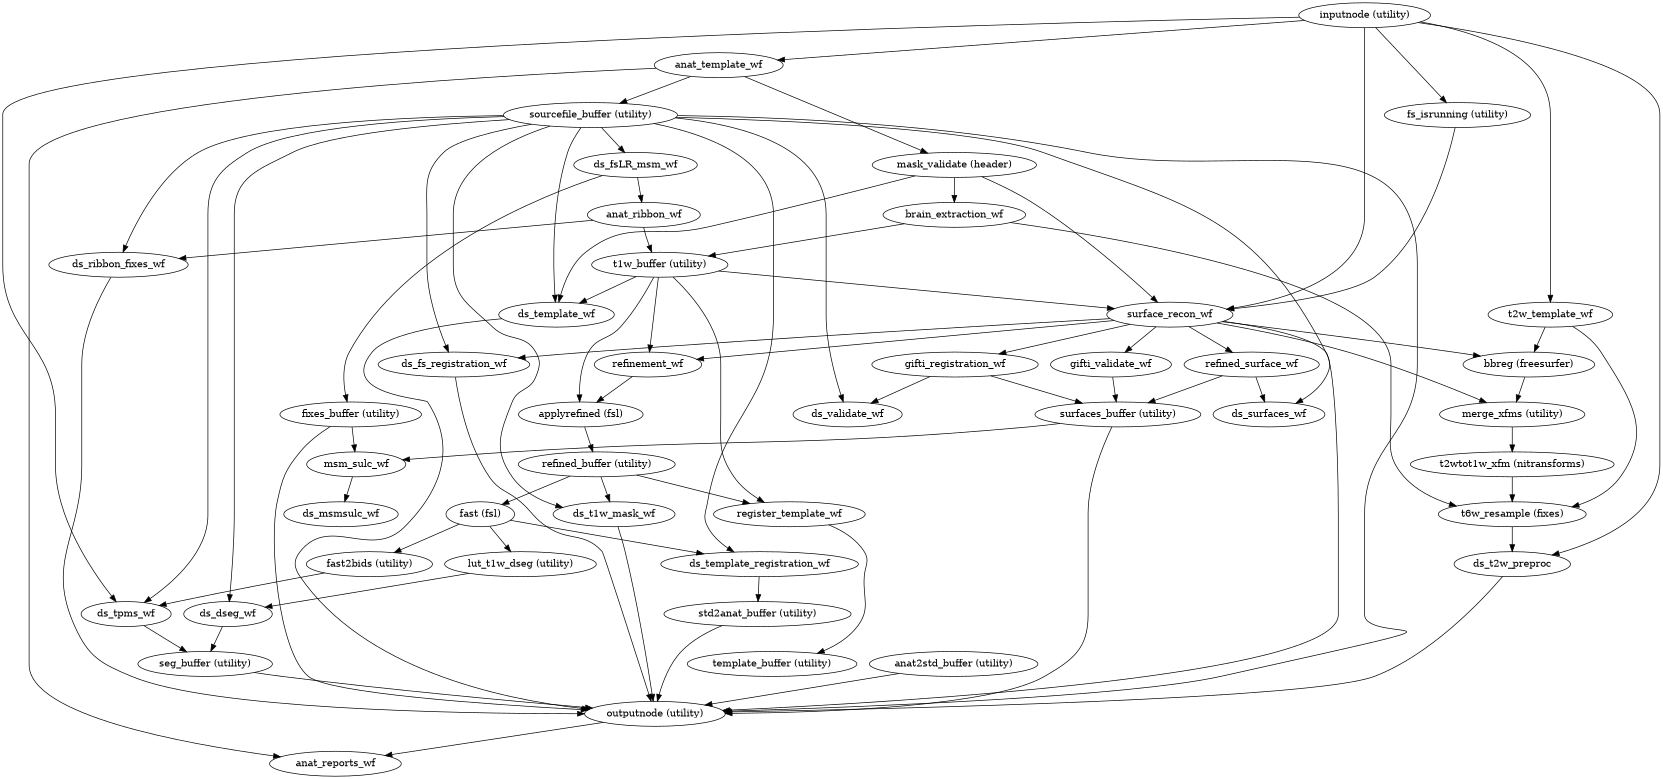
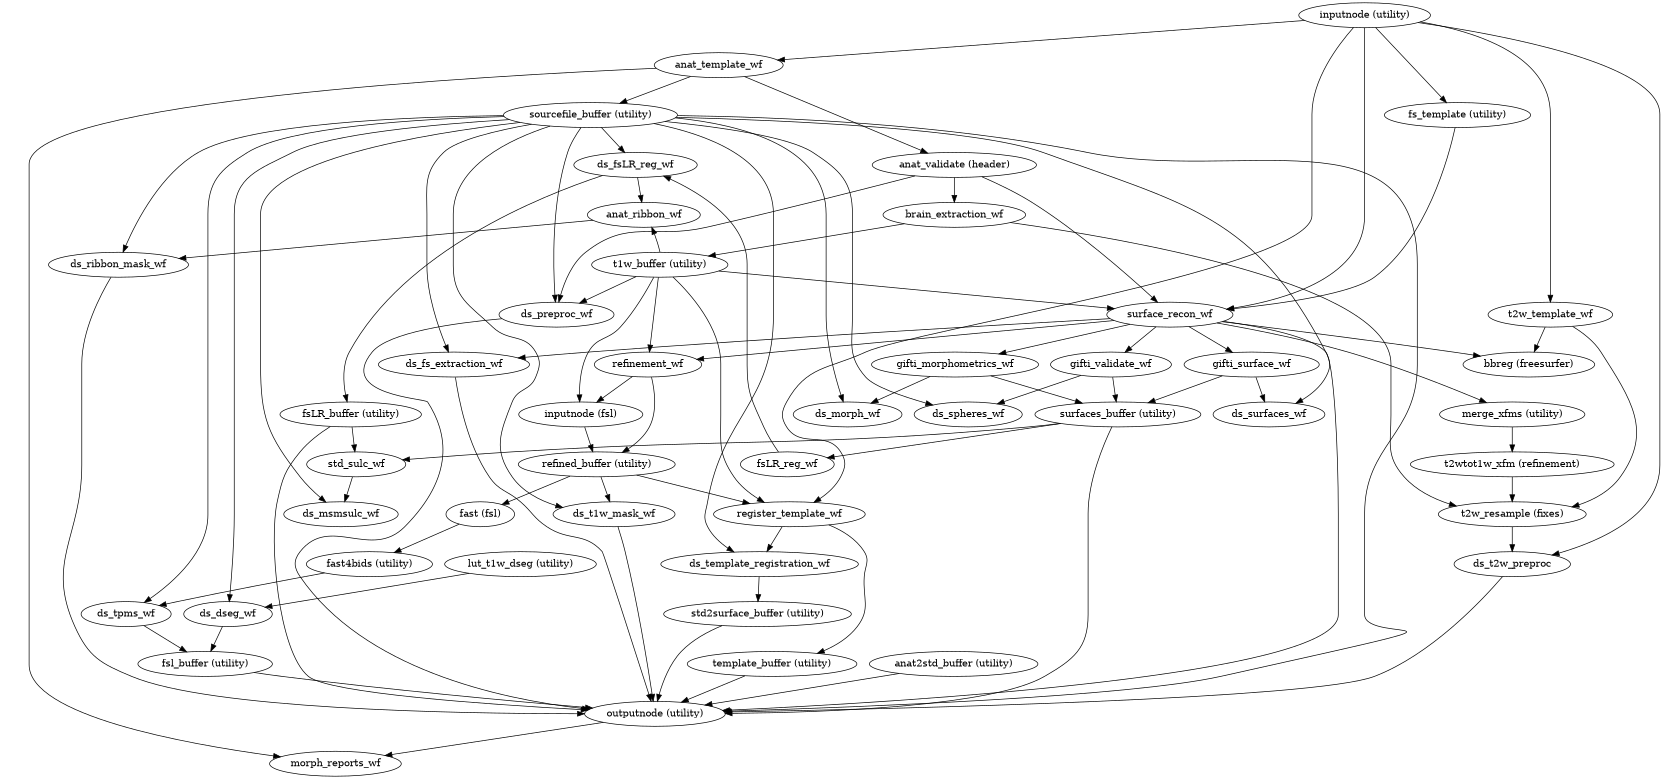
edge "inputnode (utility)" -> "ds_tpms_wf": now "inputnode (utility)" -> "register_template_wf"
node "fs_isrunning (utility)": label "fs_isrunning (utility)" -> "fs_template (utility)"
node "ds_fsLR_msm_wf": label "ds_fsLR_msm_wf" -> "ds_fsLR_reg_wf"
node "mask_validate (header)": label "mask_validate (header)" -> "anat_validate (header)"
edge "sourcefile_buffer (utility)" -> "ds_msmsulc_wf": added
edge "anat_ribbon_wf" -> "t1w_buffer (utility)": reversed
node "ds_ribbon_fixes_wf": label "ds_ribbon_fixes_wf" -> "ds_ribbon_mask_wf"
node "ds_template_wf": label "ds_template_wf" -> "ds_preproc_wf"
node "ds_fs_registration_wf": label "ds_fs_registration_wf" -> "ds_fs_extraction_wf"
node "gifti_registration_wf": label "gifti_registration_wf" -> "gifti_morphometrics_wf"
node "refined_surface_wf": label "refined_surface_wf" -> "gifti_surface_wf"
edge "bbreg (freesurfer)" -> "merge_xfms (utility)": removed
node "fixes_buffer (utility)": label "fixes_buffer (utility)" -> "fsLR_buffer (utility)"
node "applyrefined (fsl)": label "applyrefined (fsl)" -> "inputnode (fsl)"
node "ds_validate_wf": label "ds_validate_wf" -> "ds_morph_wf"
node "ds_spheres_wf": added
edge "refinement_wf" -> "refined_buffer (utility)": added
node "msm_sulc_wf": label "msm_sulc_wf" -> "std_sulc_wf"
node "fsLR_reg_wf": added
node "t2wtot1w_xfm (nitransforms)": label "t2wtot1w_xfm (nitransforms)" -> "t2wtot1w_xfm (refinement)"
node "t6w_resample (fixes)": label "t6w_resample (fixes)" -> "t2w_resample (fixes)"
edge "fast (fsl)" -> "lut_t1w_dseg (utility)": removed
edge "fast (fsl)" -> "ds_template_registration_wf": now "register_template_wf" -> "ds_template_registration_wf"
node "fast2bids (utility)": label "fast2bids (utility)" -> "fast4bids (utility)"
node "std2anat_buffer (utility)": label "std2anat_buffer (utility)" -> "std2surface_buffer (utility)"
node "seg_buffer (utility)": label "seg_buffer (utility)" -> "fsl_buffer (utility)"
edge "template_buffer (utility)" -> "outputnode (utility)": added
node "anat_reports_wf": label "anat_reports_wf" -> "morph_reports_wf"
